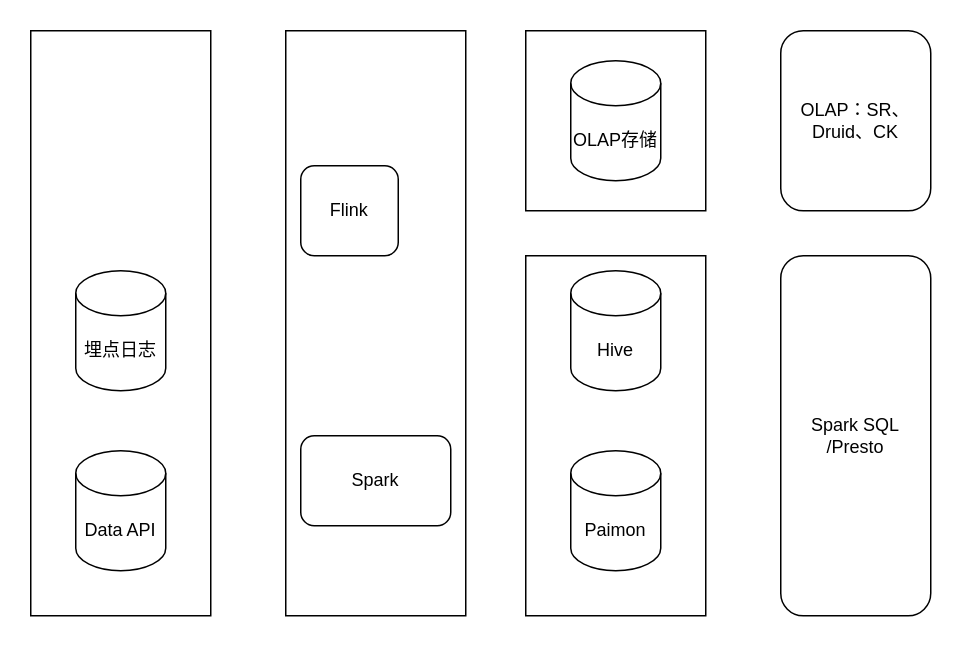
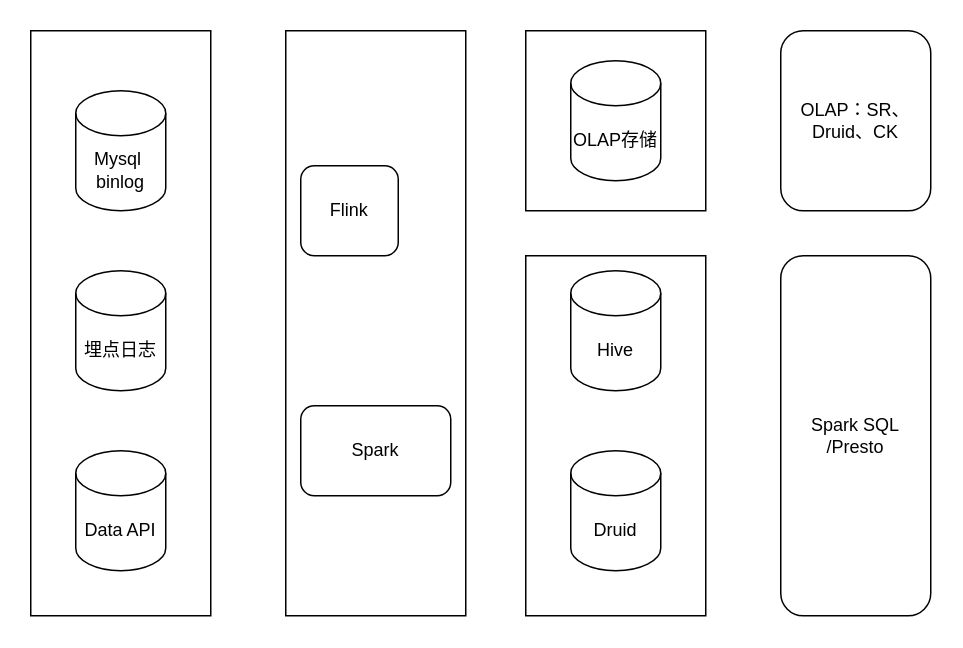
node "Mysql binlog": added
node "Spark": moved (376, 481) -> (376, 451)
node "Paimon": label "Paimon" -> "Druid"
